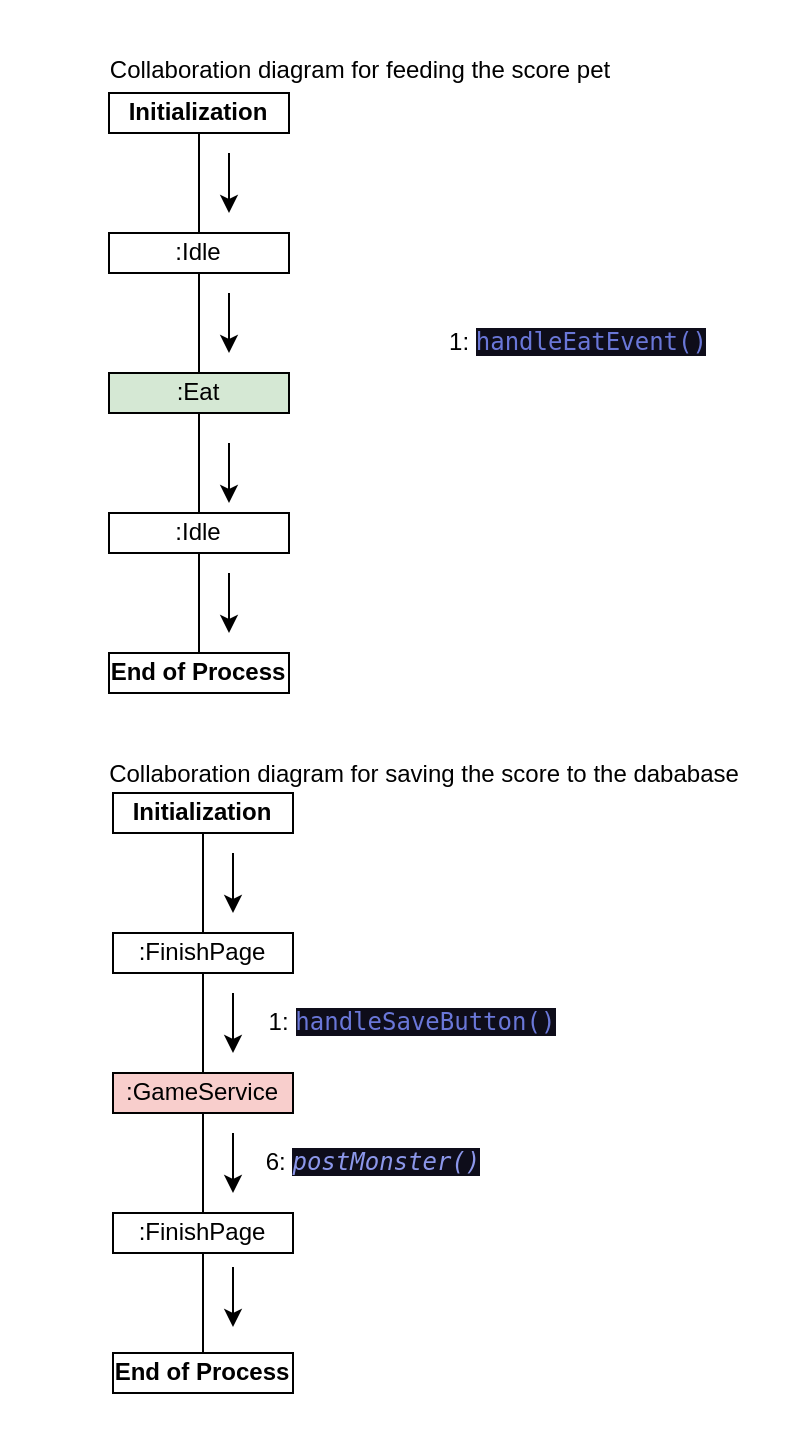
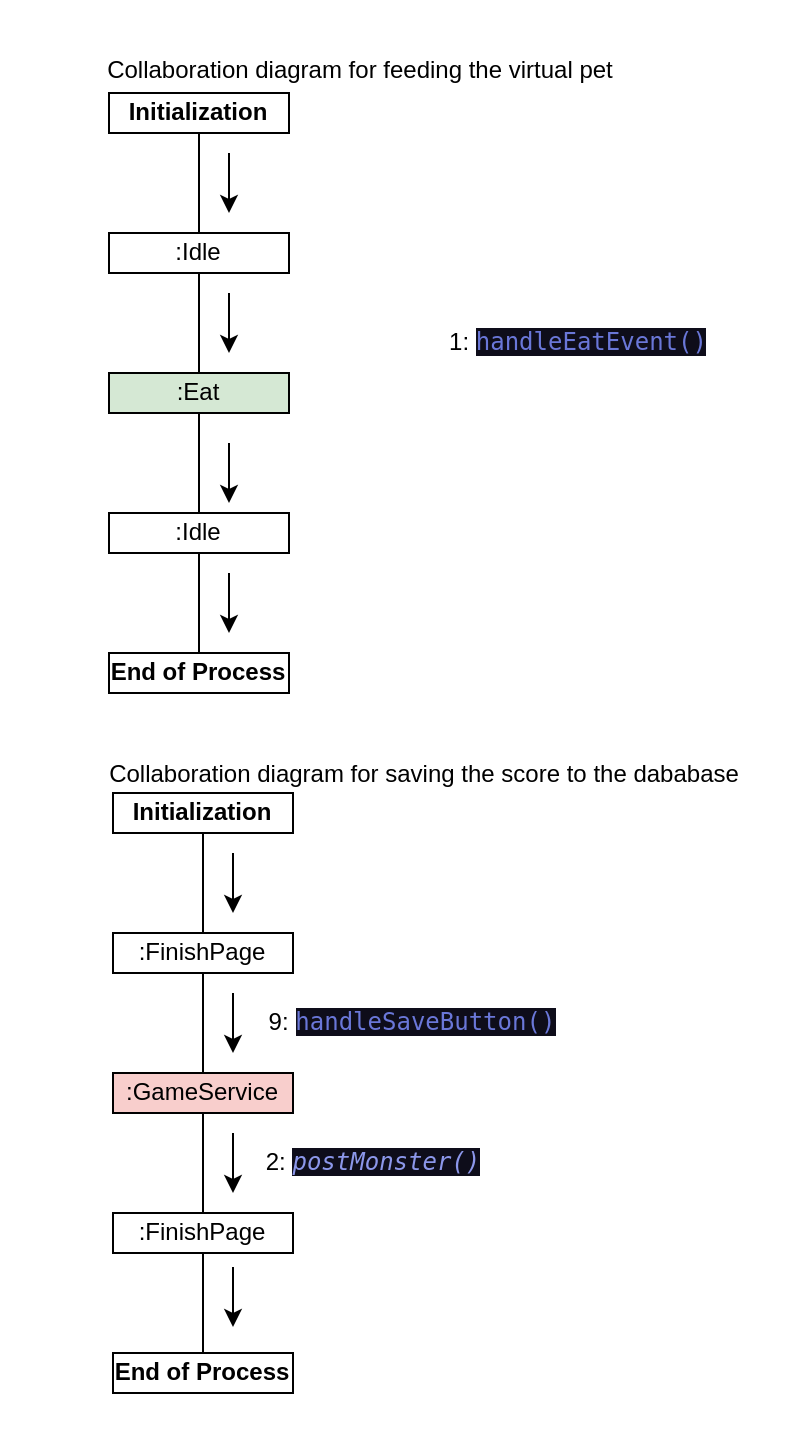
node "Collaboration diagram for feeding the score pet": label "Collaboration diagram for feeding the score pet" -> "Collaboration diagram for feeding the virtual pet"
node "1: handleSaveButton()": label "1: handleSaveButton()" -> "9: handleSaveButton()"
node "6: postMonster()": label "6: postMonster()" -> "2: postMonster()"
